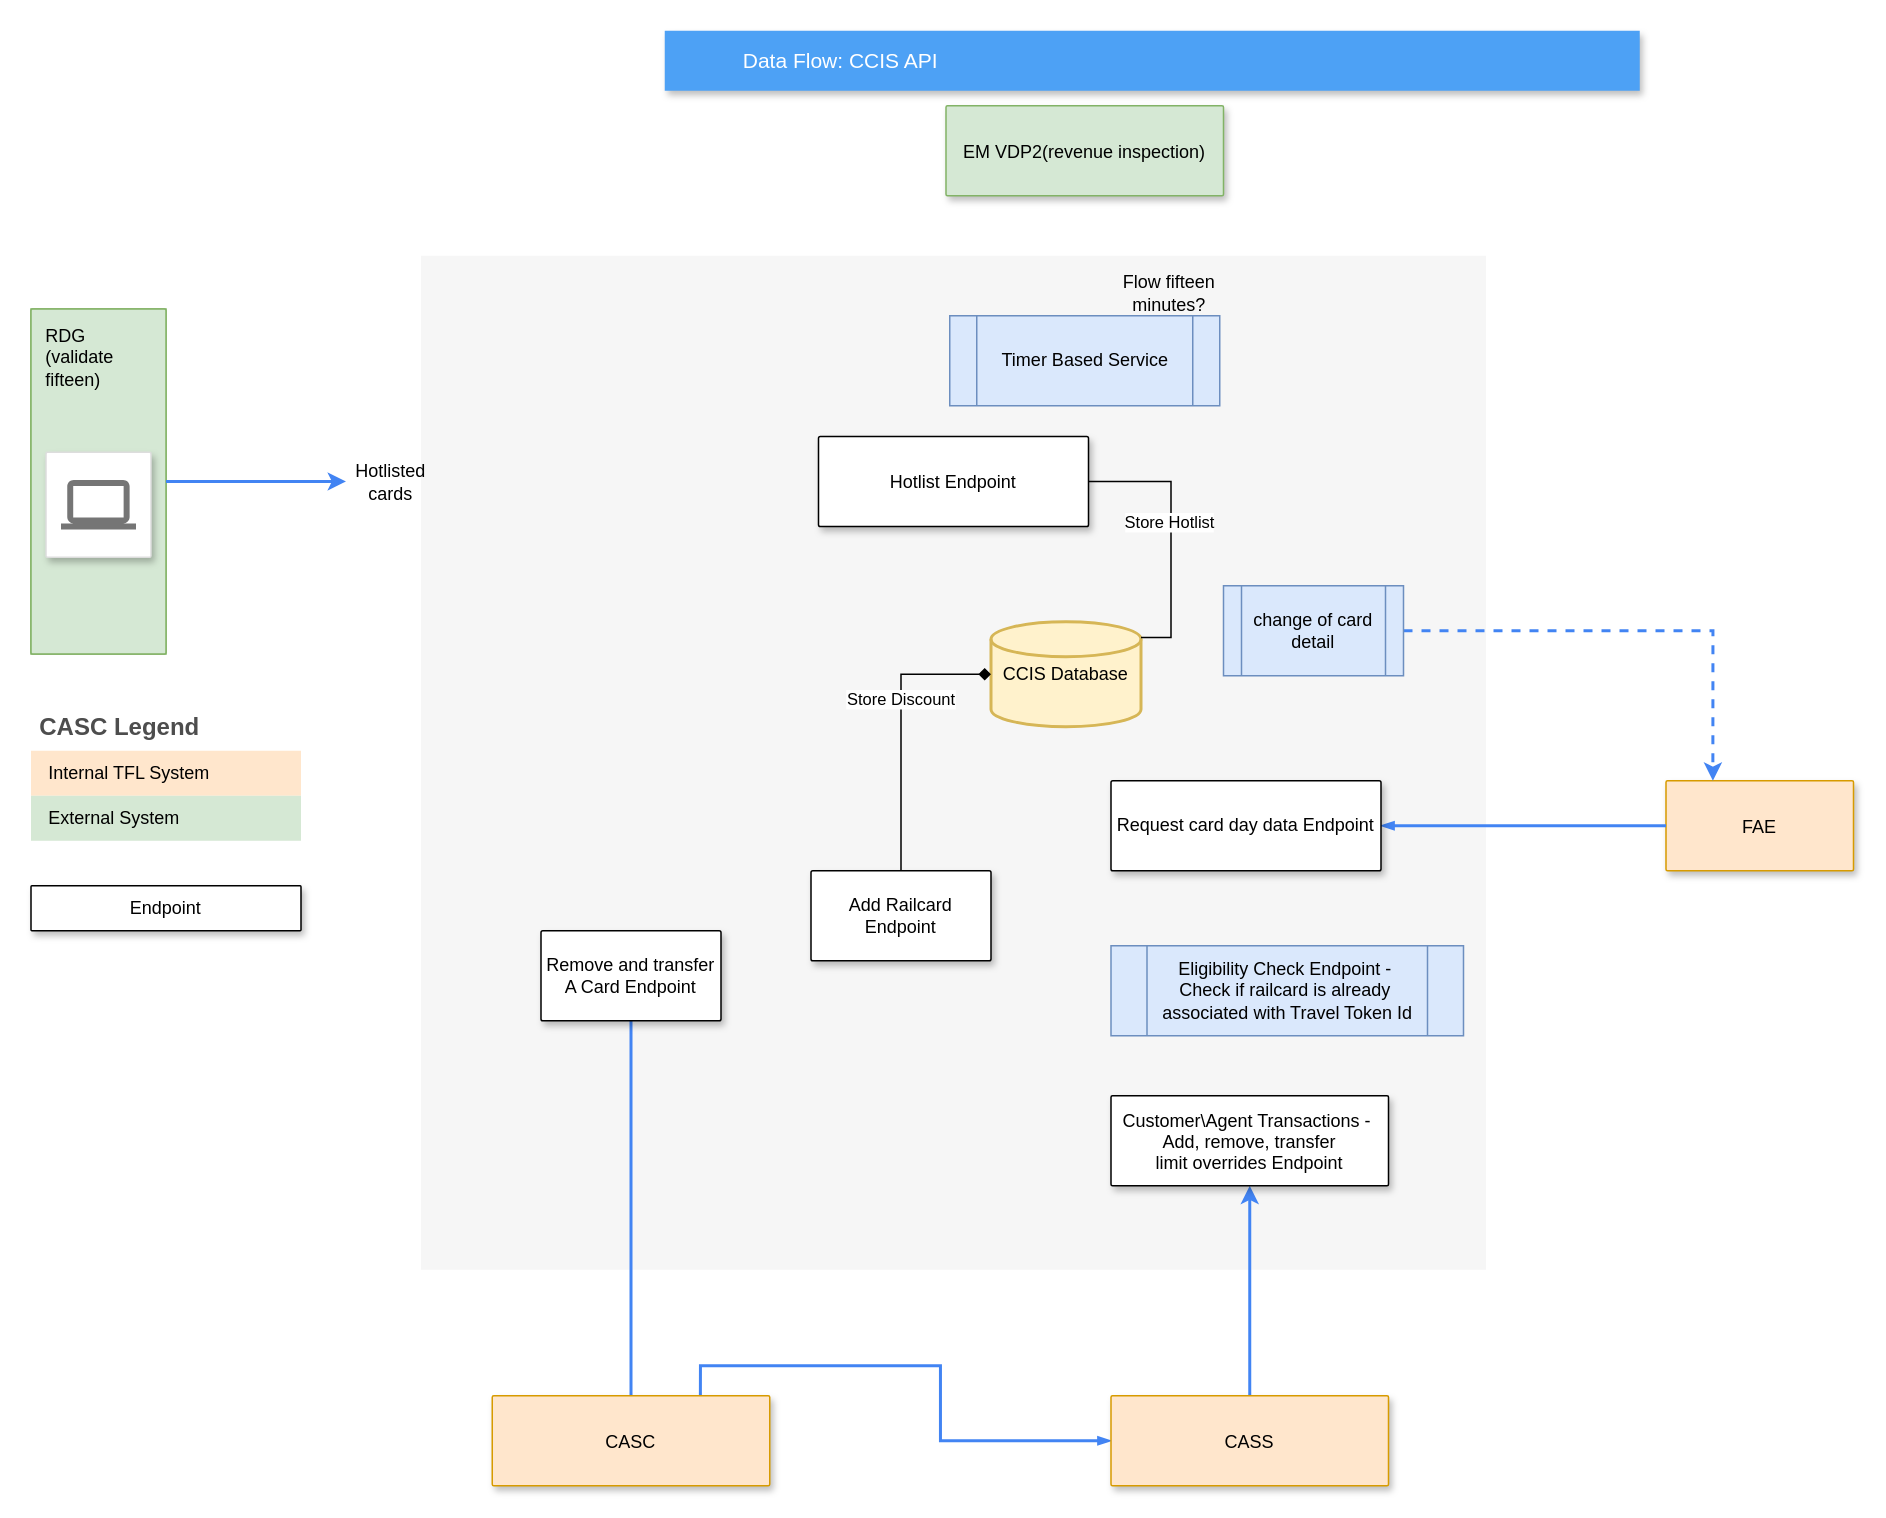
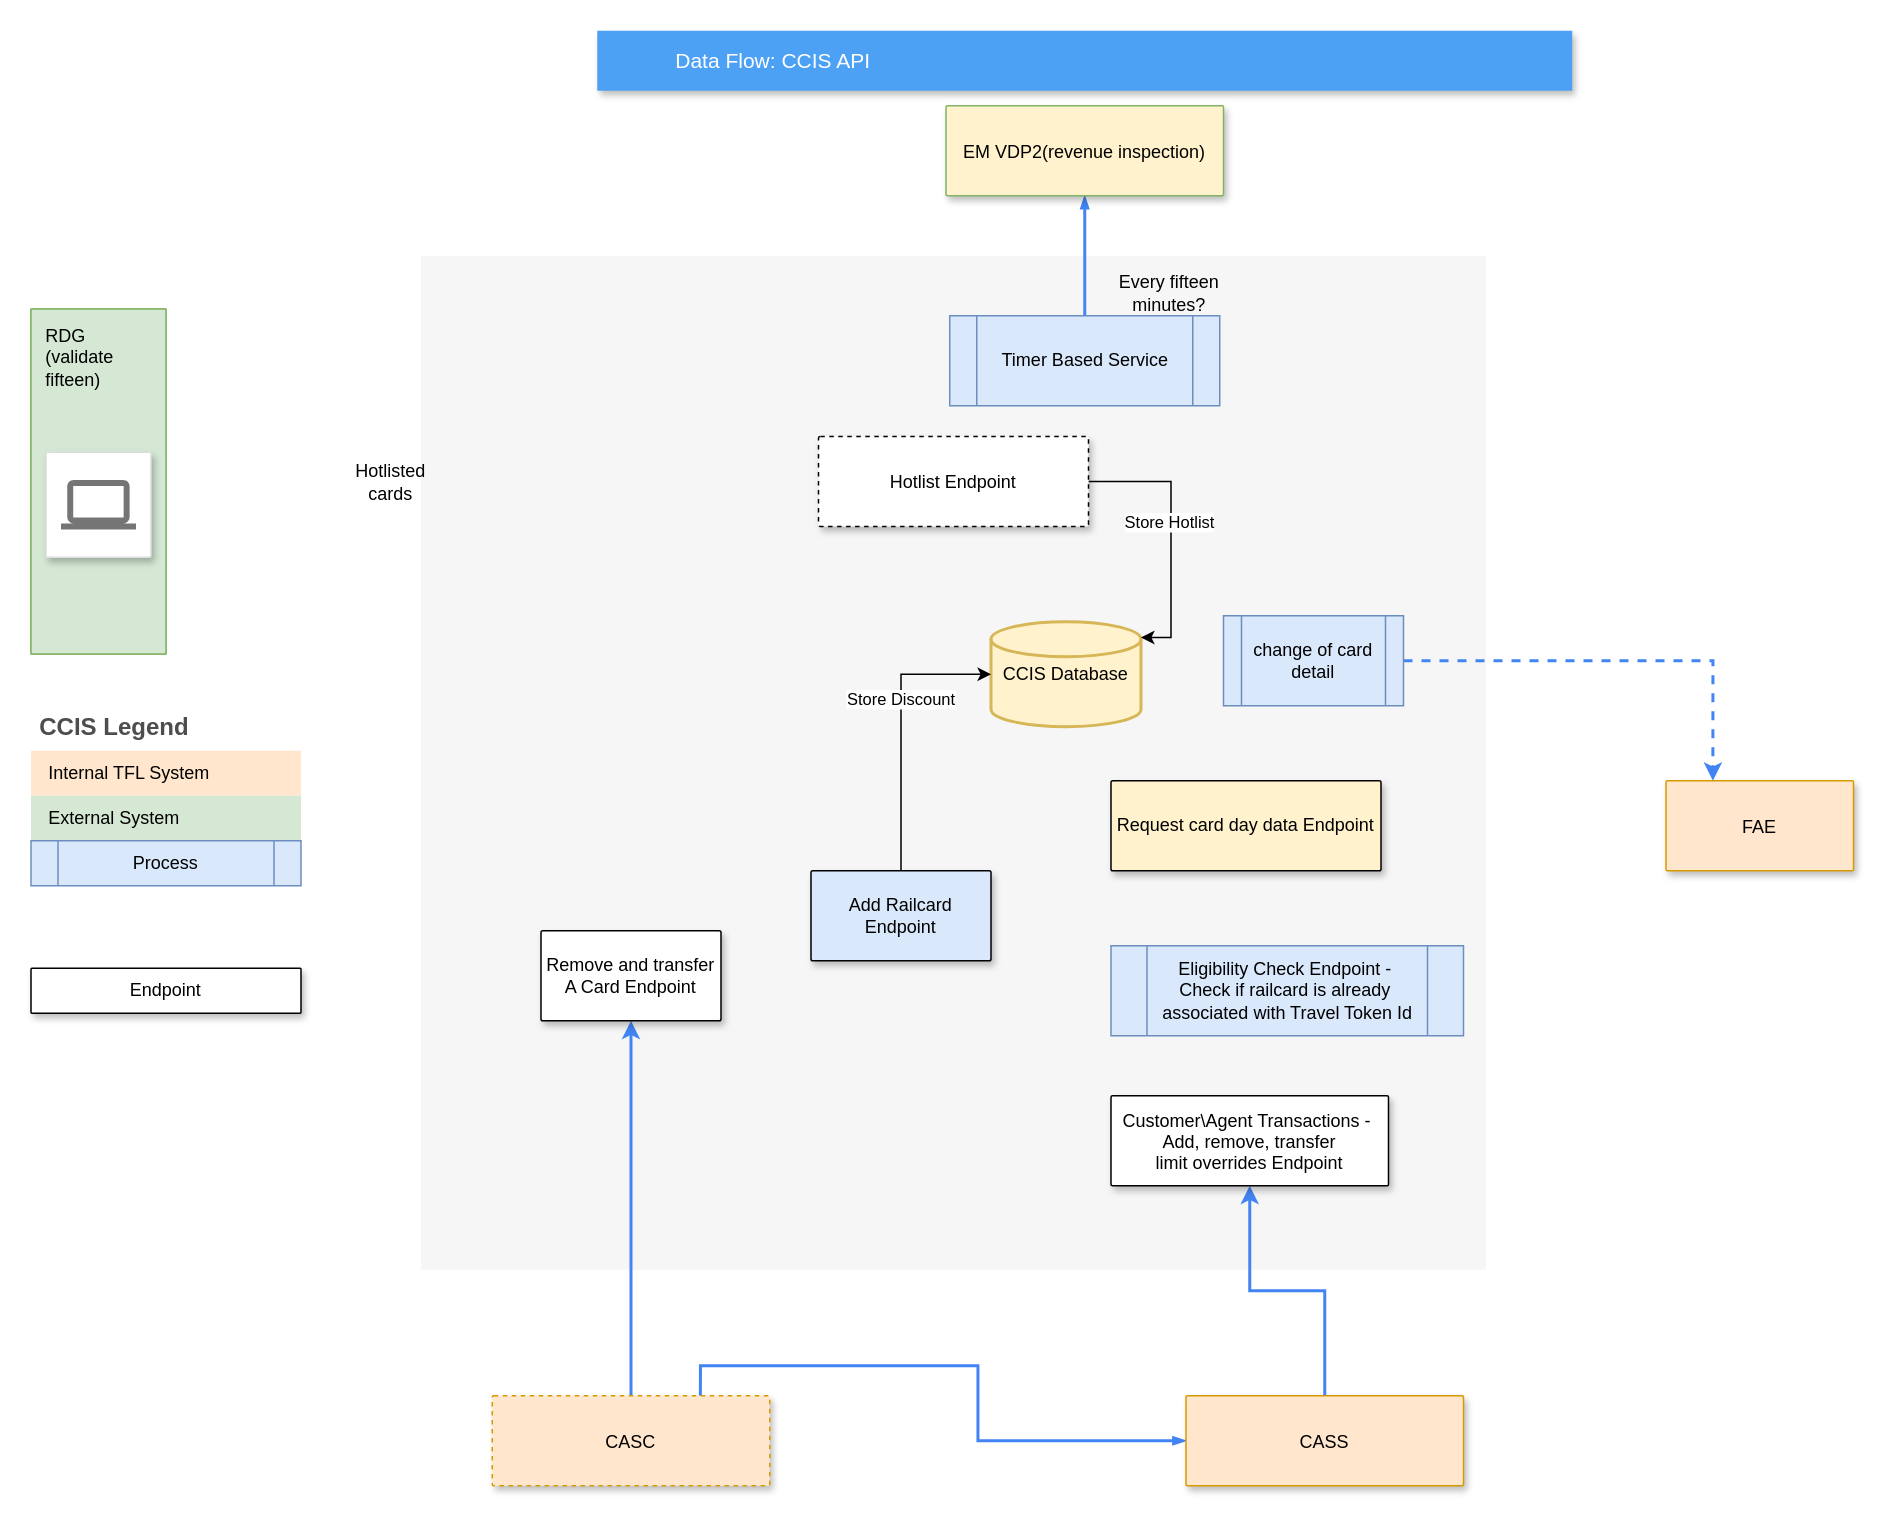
node "Data Flow: CCIS API": moved (1152, 61) -> (1085, 61)
node "EM VDP2(revenue inspection)": fillcolor #d5e8d4 -> #fff2cc
edge "Timer Based Service" -> "EM VDP2(revenue inspection)": added
node "Flow fifteen minutes?": label "Flow fifteen minutes?" -> "Every fifteen minutes?"
edge "RDG (validate fifteen)" -> "Hotlisted cards": removed
node "Hotlist Endpoint": style solid -> dashed
node "change of card detail": moved (1313, 631) -> (1313, 661)
edge "Hotlist Endpoint" -- "CCIS Database": arrowhead none -> classic
edge "Add Railcard Endpoint" -> "CCIS Database": arrowhead diamond -> classic
node "CASC Legend": label "CASC Legend" -> "CCIS Legend"
node "Request card day data Endpoint": fillcolor #ffffff -> #fff2cc
edge "FAE" -> "Request card day data Endpoint": removed
node "Process": added
node "Endpoint": moved (166, 908) -> (166, 991)
node "Add Railcard Endpoint": fillcolor #ffffff -> #dae8fc
edge "Remove and transfer A Card Endpoint" -- "CASC": arrowhead none -> classic
node "CASC": style solid -> dashed
node "CASS": moved (1250, 1441) -> (1325, 1441)
